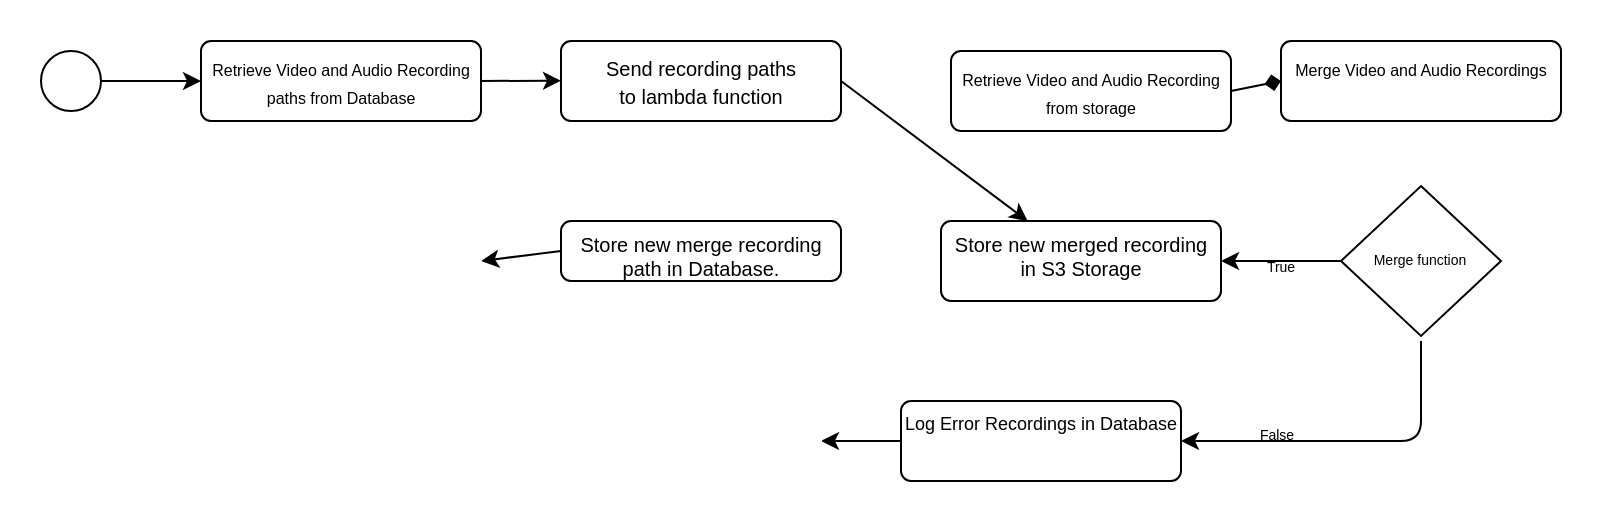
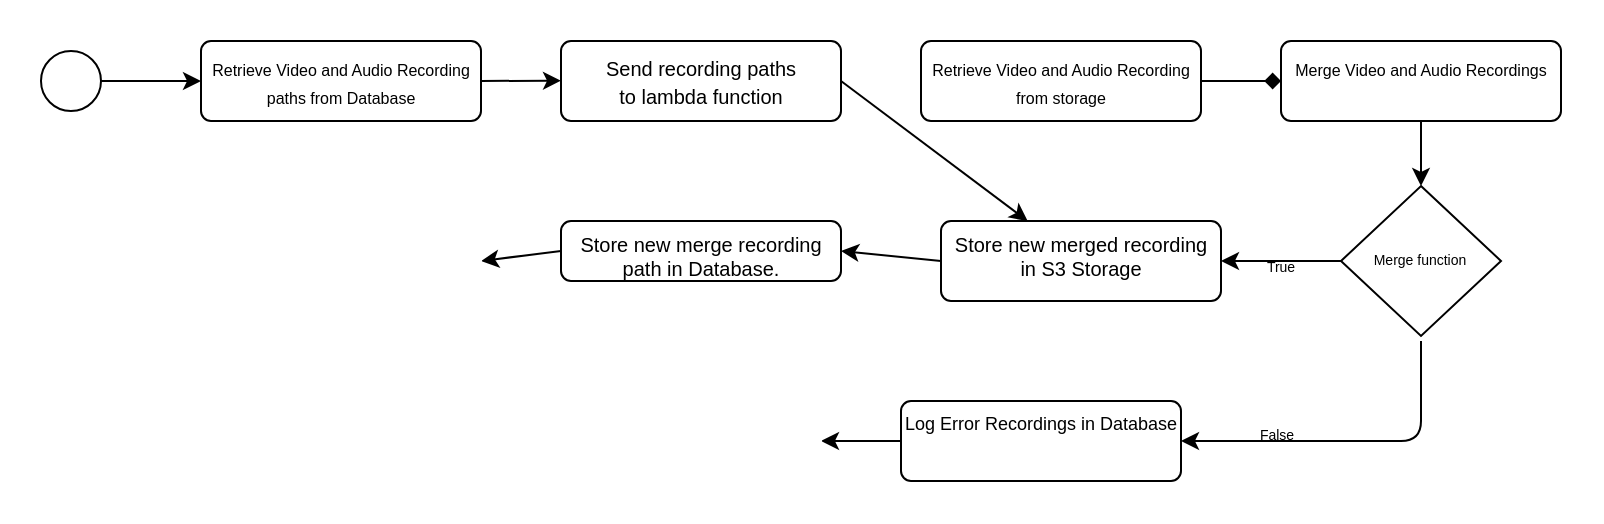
node "Retrieve Video and Audio Recording from storage": moved (1091, 91) -> (1061, 81)
edge "Merge Video and Audio Recordings" -> "Merge function": added
edge "Store new merged recording in S3 Storage" -> "Store new merge recording path in Database.": added
